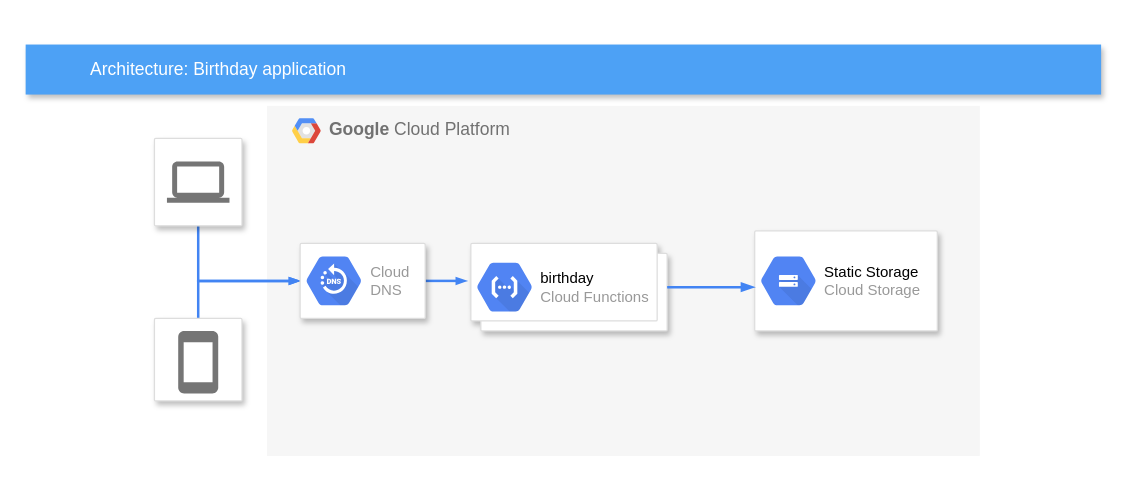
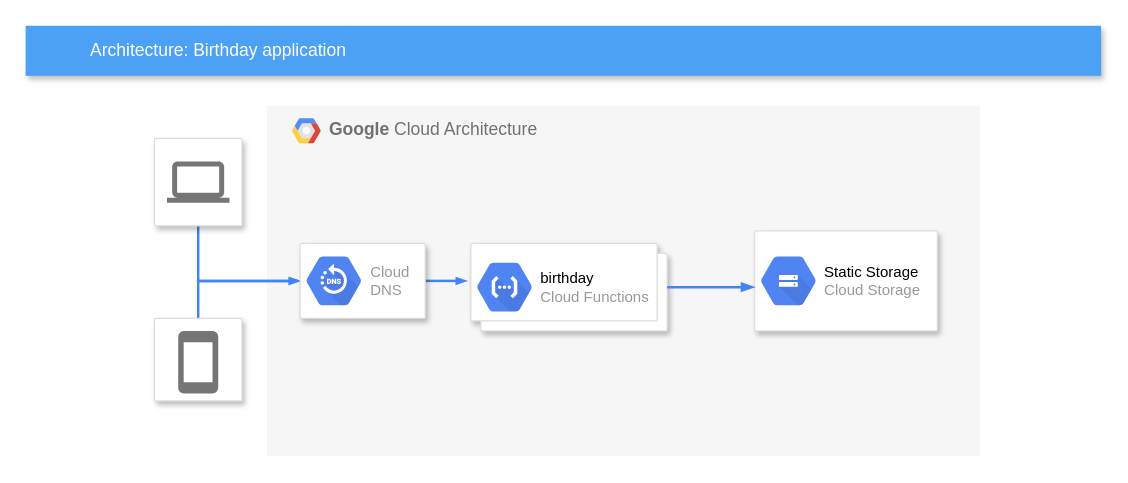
node "Architecture: Birthday application": moved (563, 69) -> (563, 51)
node "Google Cloud Platform": label "Google Cloud Platform" -> "Google Cloud Architecture"
